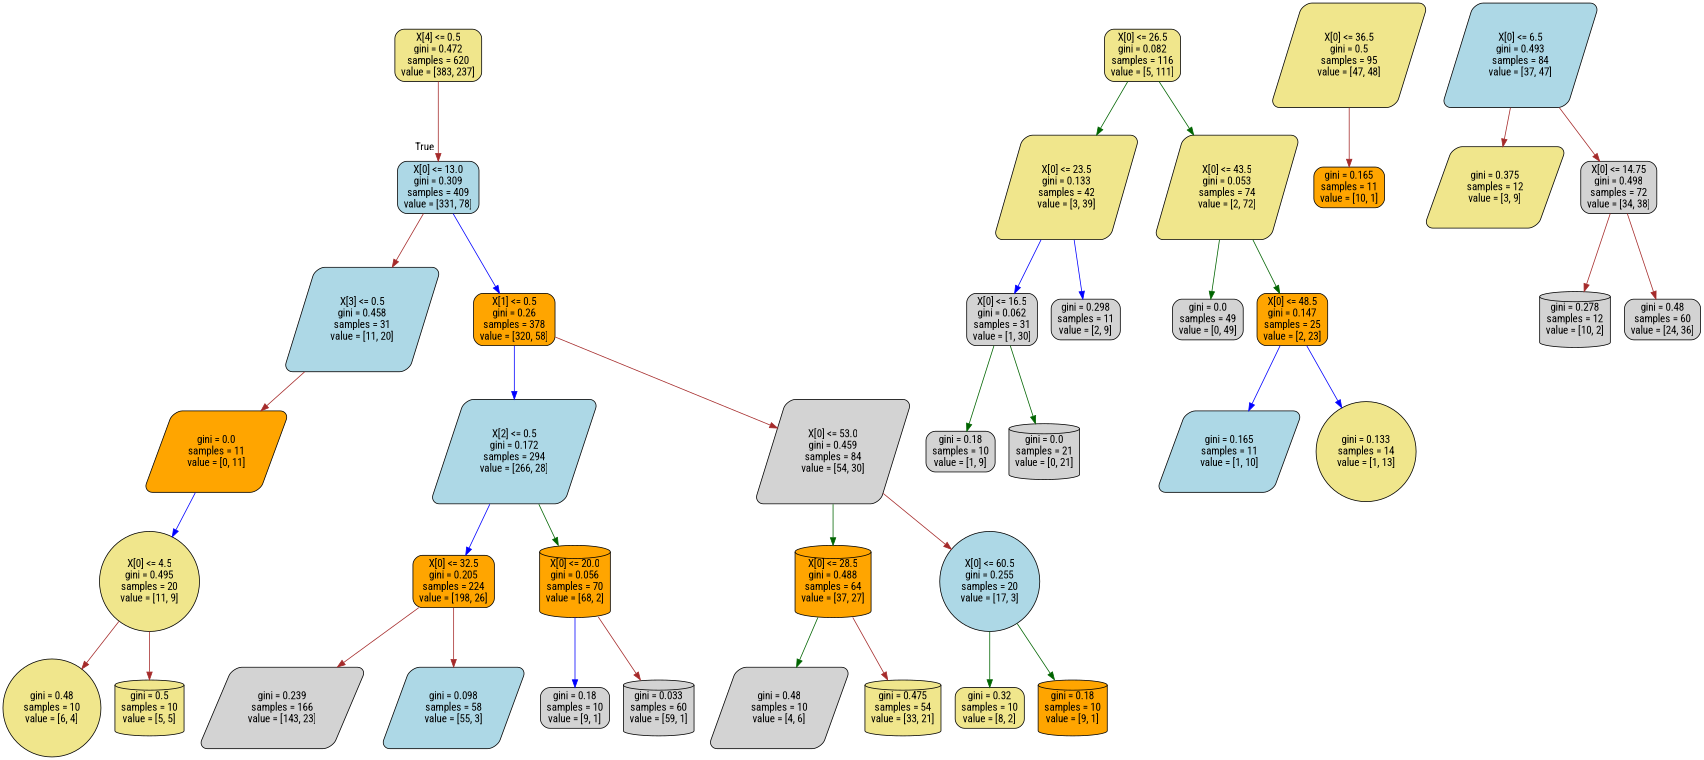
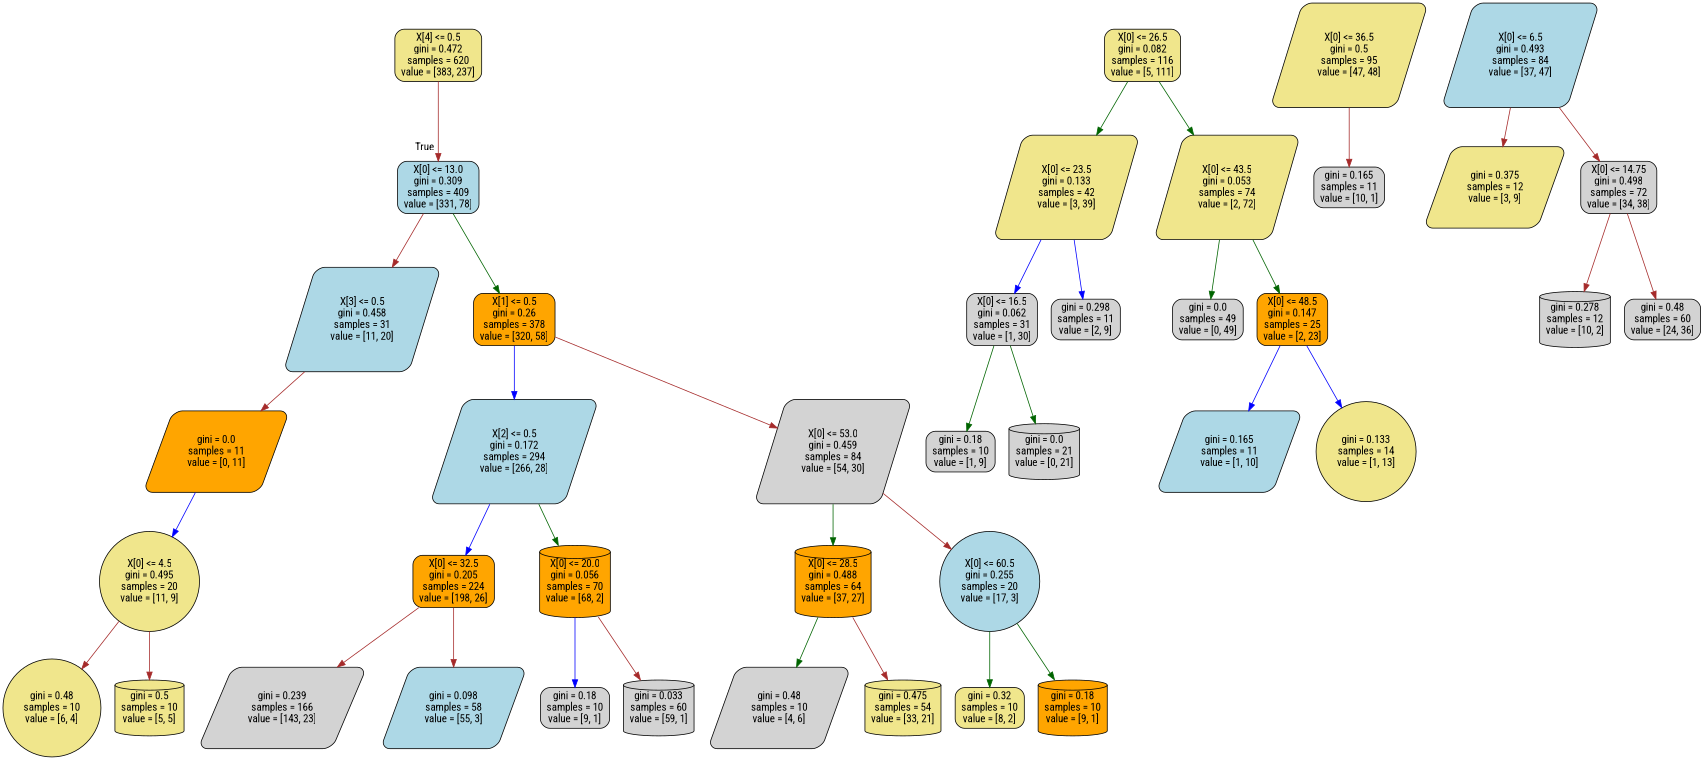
node "gini = 0.165 samples = 11 value = [10, 1]": fillcolor orange -> lightgrey
edge "X[0] <= 13.0 gini = 0.309 samples = 409 value = [331, 78]" -> "X[1] <= 0.5 gini = 0.26 samples = 378 value = [320, 58]": color blue -> darkgreen
